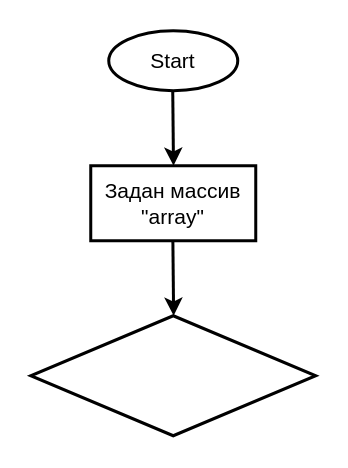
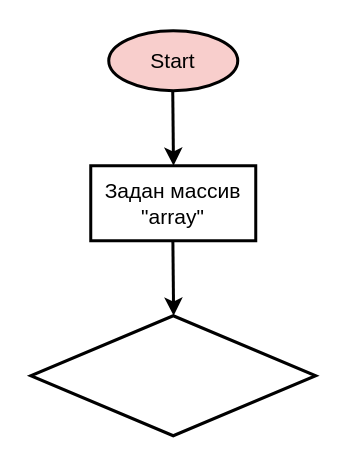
node "Start": fillcolor #ffffff -> #f8cecc
